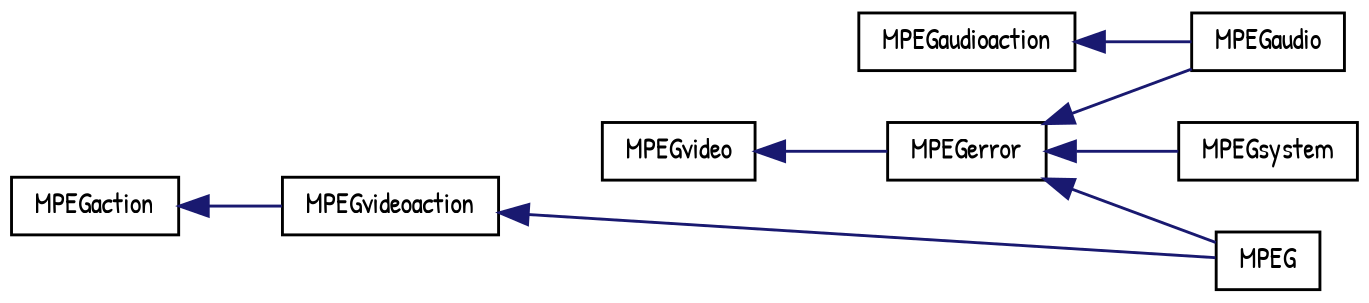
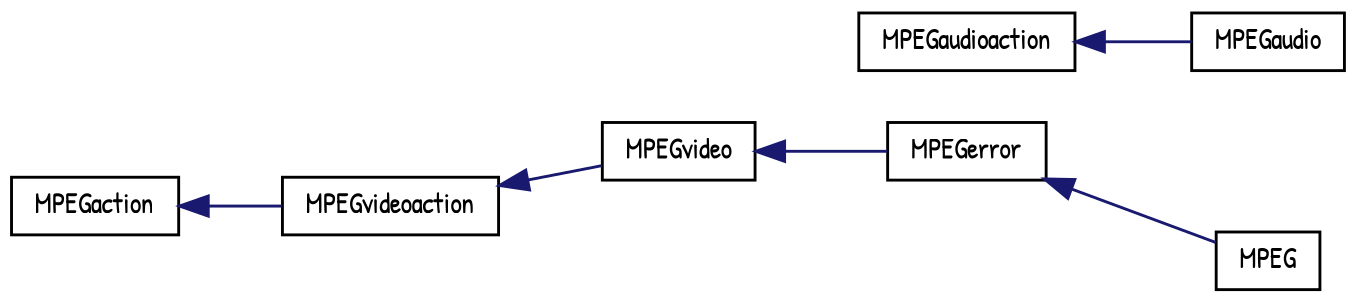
edge "MPEGaudio" -> "MPEGerror": removed
node "MPEGsystem": removed
edge "MPEG" -> "MPEGvideoaction": now "MPEGvideo" -> "MPEGvideoaction"
